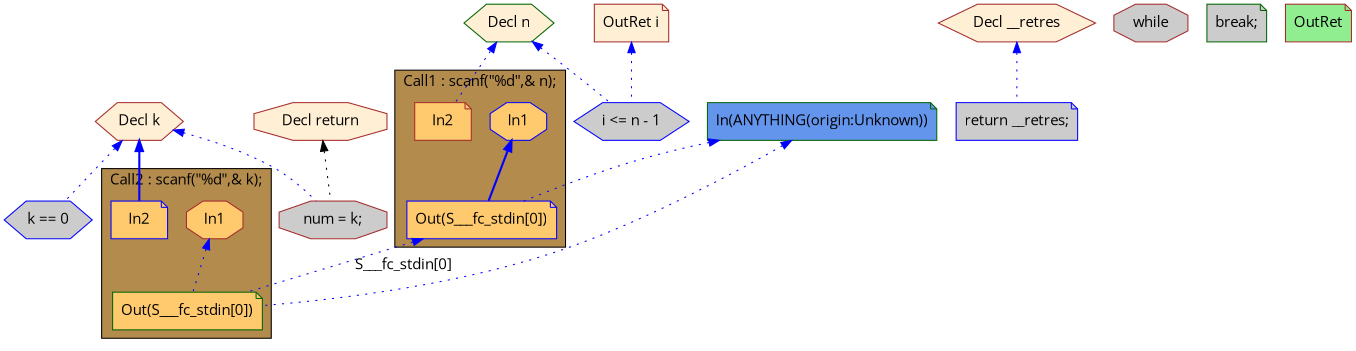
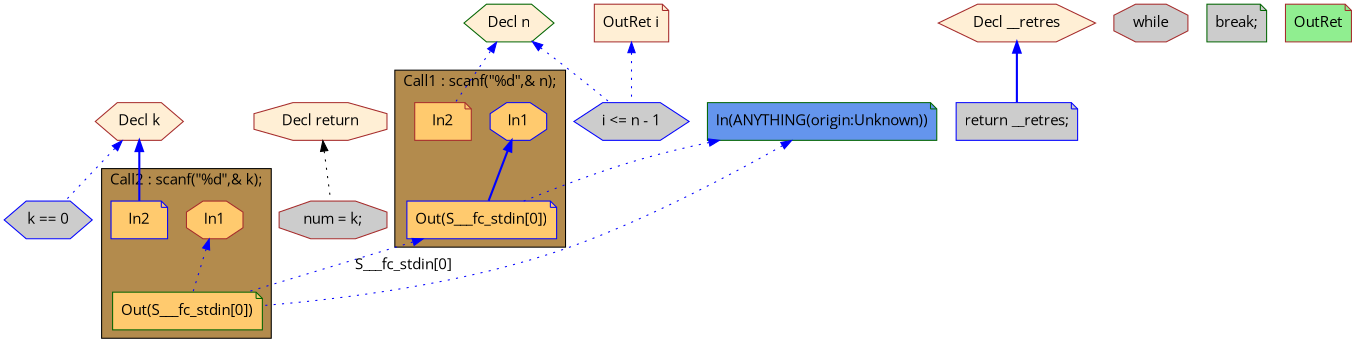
edge "return __retres;" -> "Decl __retres": style dotted -> bold
edge "num = k;" -> "Decl k": removed
